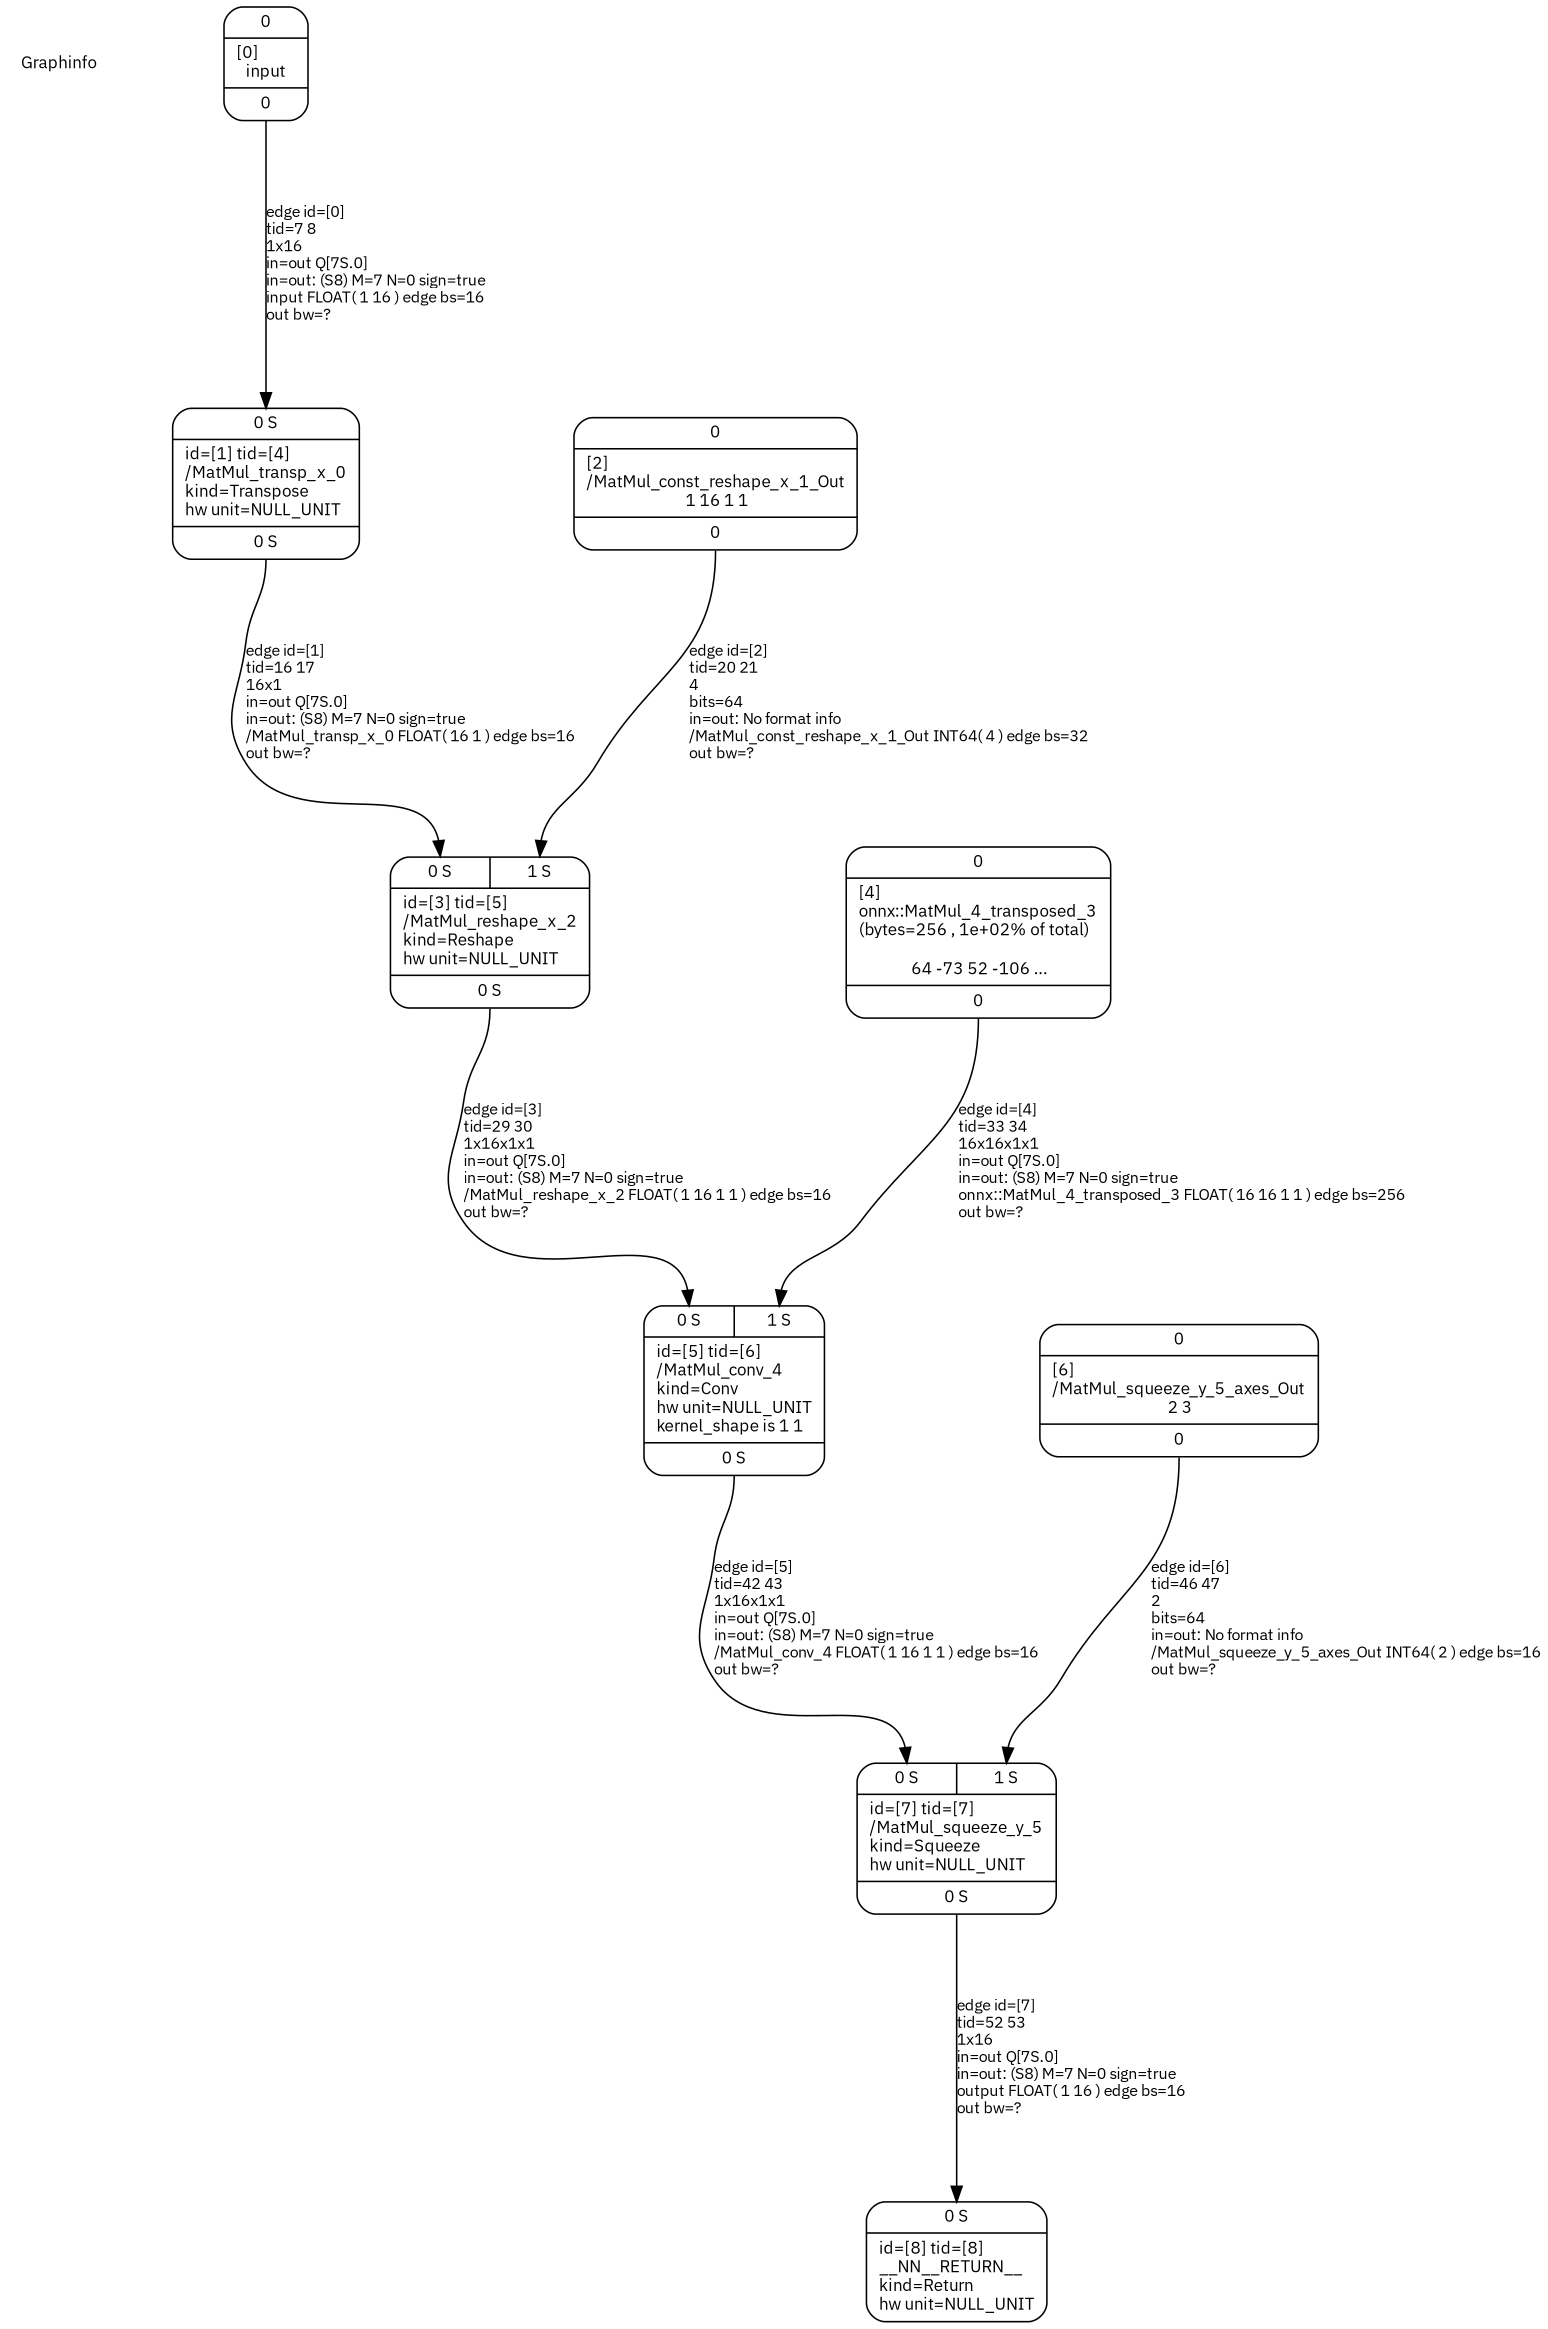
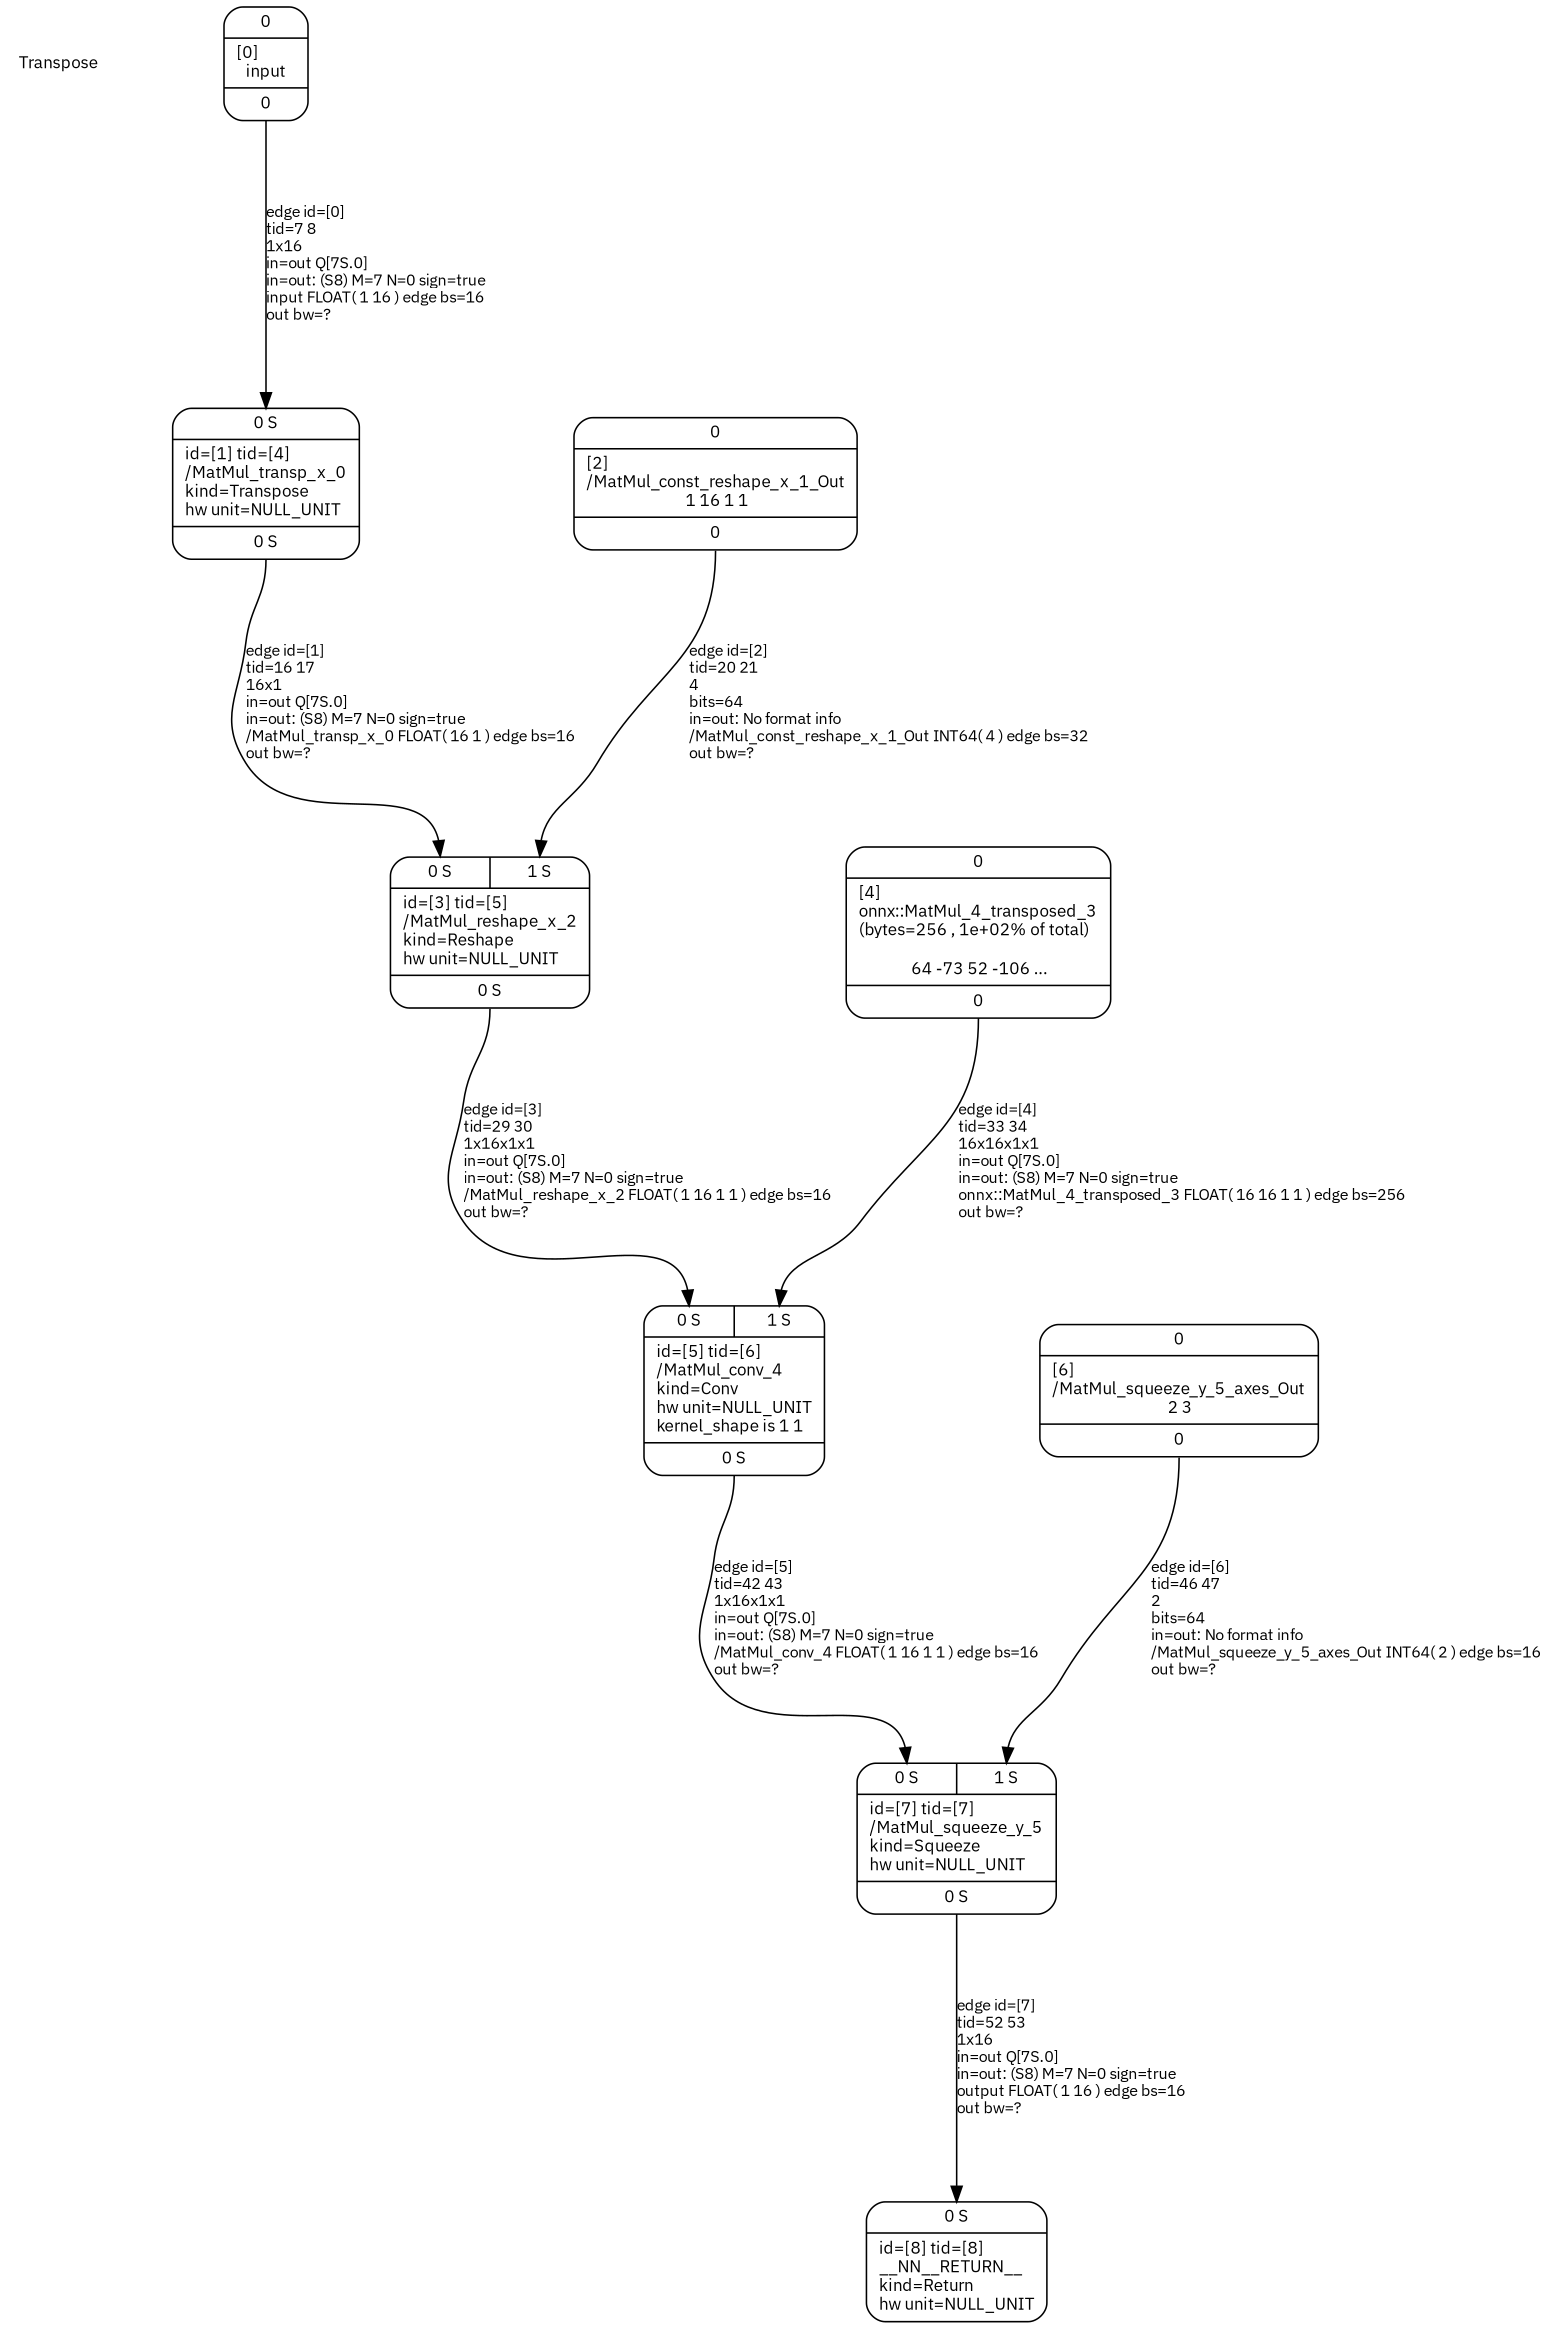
node "Graphinfo": label "Graphinfo" -> "Transpose"
